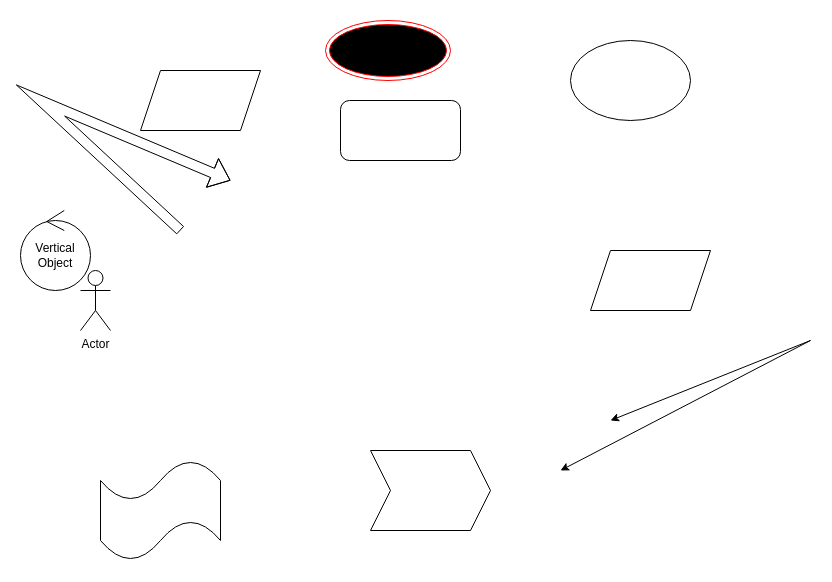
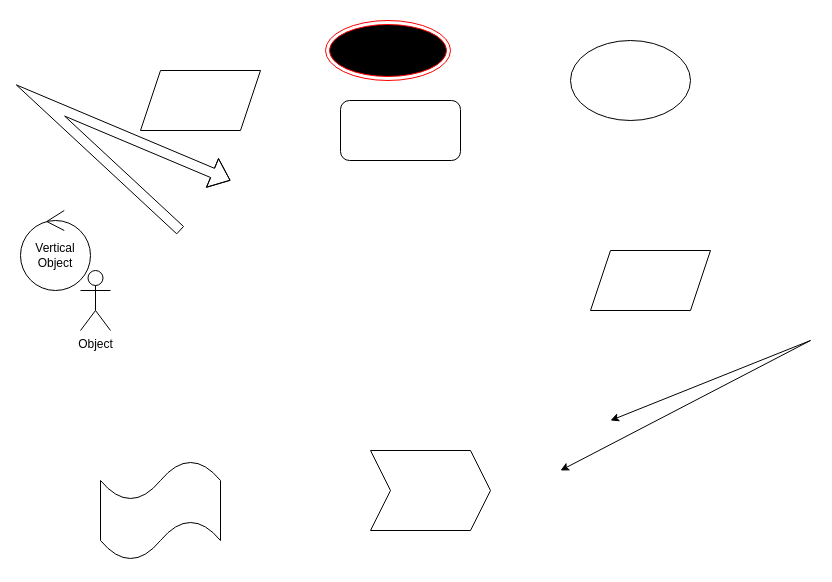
node "Actor": label "Actor" -> "Object"
